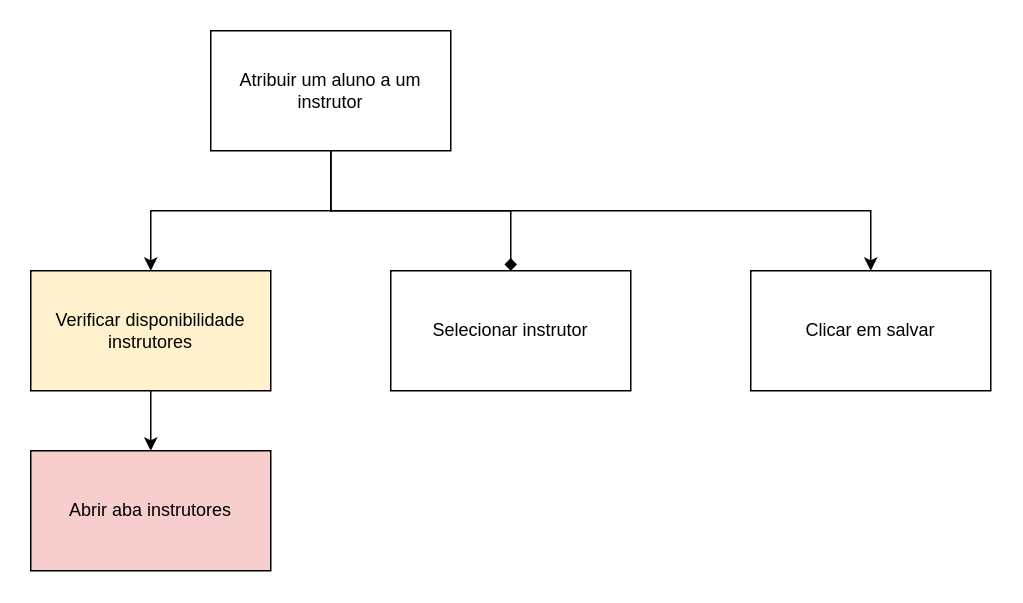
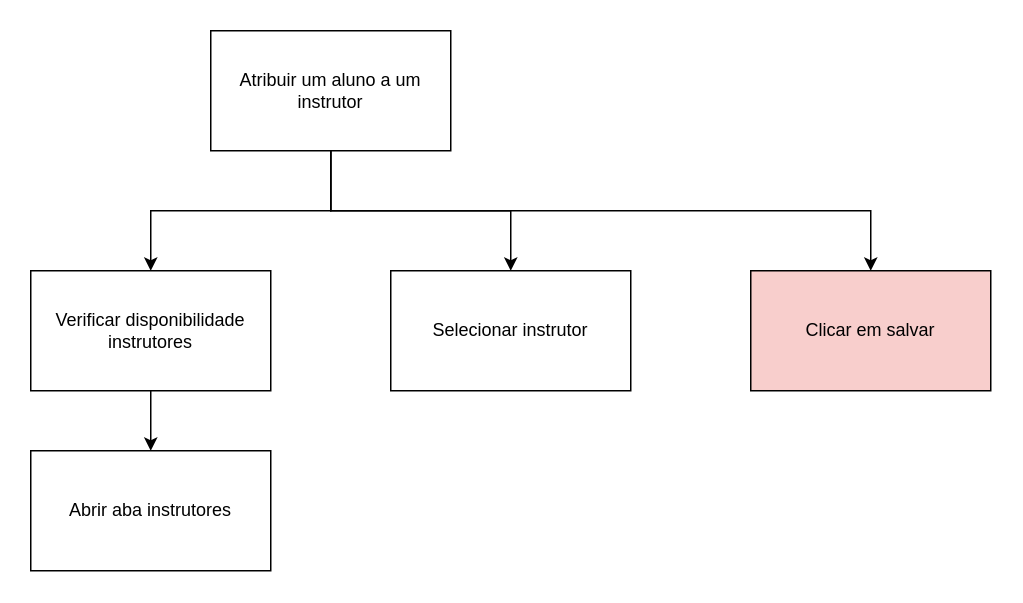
edge "Atribuir um aluno a um instrutor" -> "Selecionar instrutor": arrowhead diamond -> classic
node "Verificar disponibilidade instrutores": fillcolor #fff2cc -> #ffffff
node "Clicar em salvar": fillcolor #ffffff -> #f8cecc
node "Abrir aba instrutores": fillcolor #f8cecc -> #ffffff
